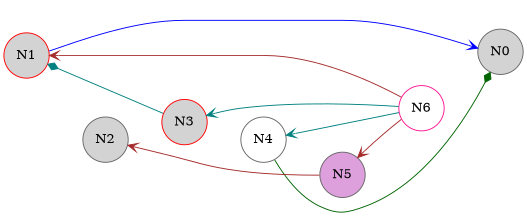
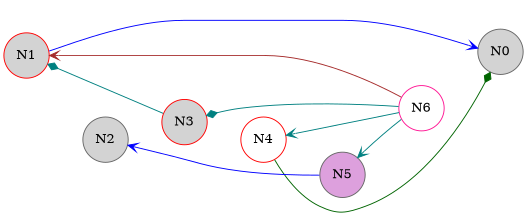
edge "N6" -> "N3": arrowhead vee -> diamond
edge "N6" -> "N5": color brown -> teal
node "N4": color gray40 -> red
edge "N5" -> "N2": color brown -> blue
